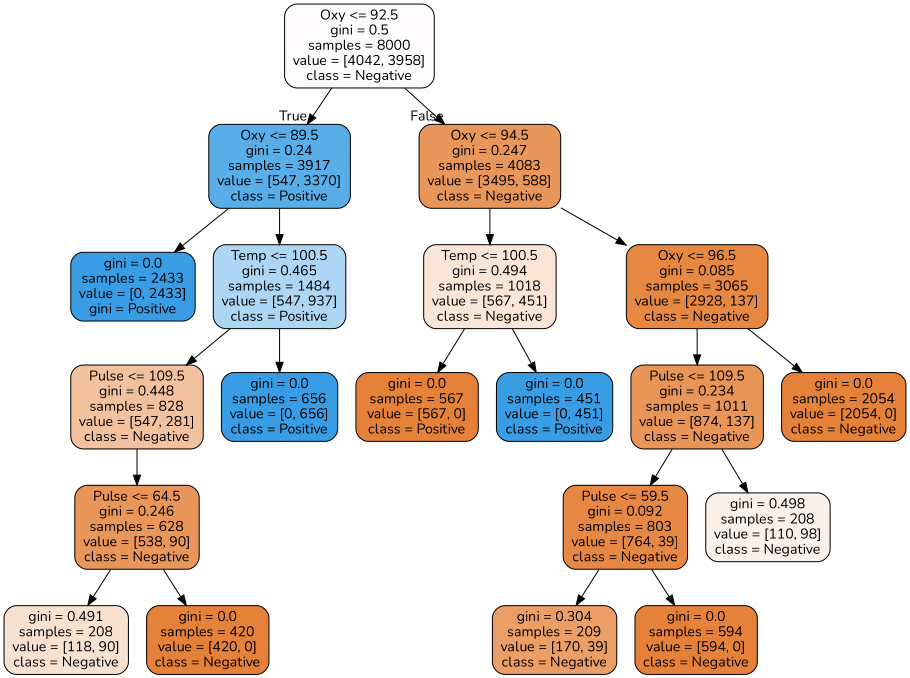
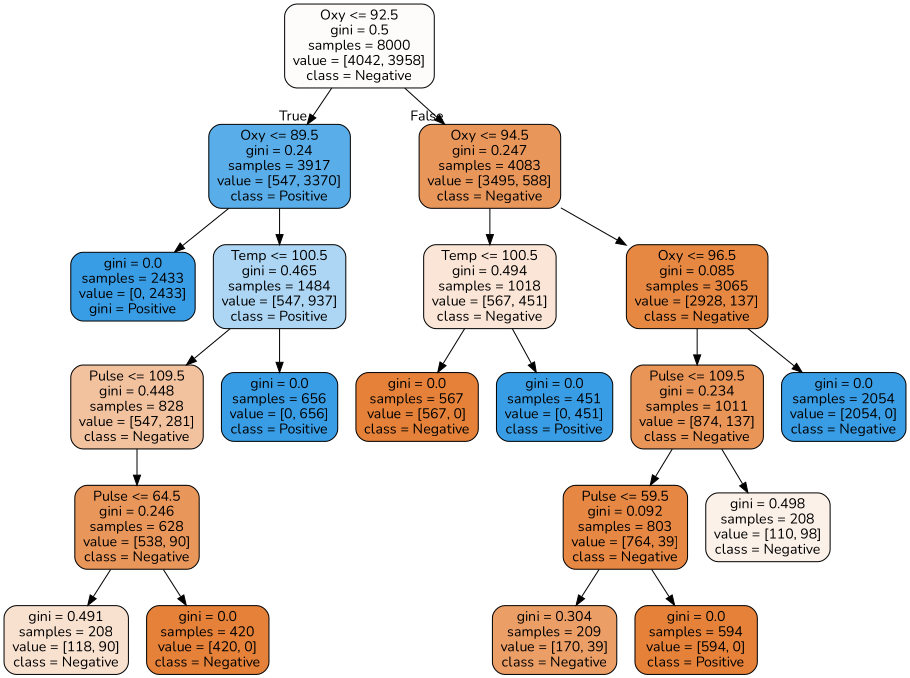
node "gini = 0.0 samples = 567 value = [567, 0] class = Positive": label "gini = 0.0 samples = 567 value = [567, 0] class = Positive" -> "gini = 0.0 samples = 567 value = [567, 0] class = Negative"
node "gini = 0.0 samples = 2054 value = [2054, 0] class = Negative": fillcolor #e58139 -> #399de5
node "gini = 0.0 samples = 594 value = [594, 0] class = Negative": label "gini = 0.0 samples = 594 value = [594, 0] class = Negative" -> "gini = 0.0 samples = 594 value = [594, 0] class = Positive"
